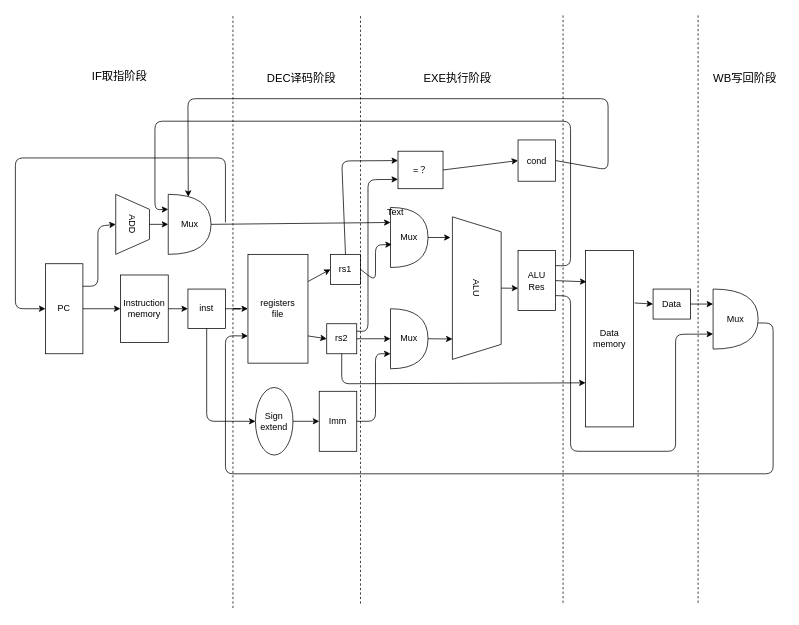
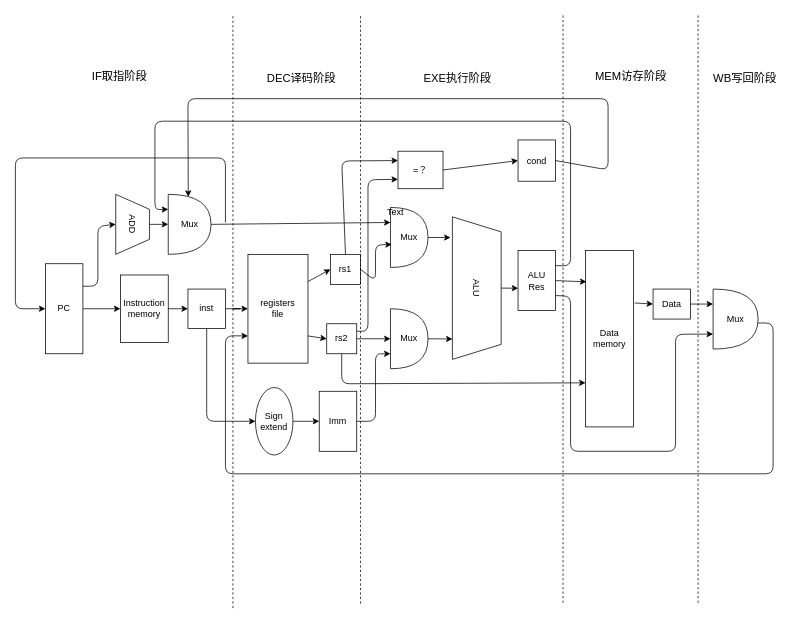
node "MEM访存阶段": added
